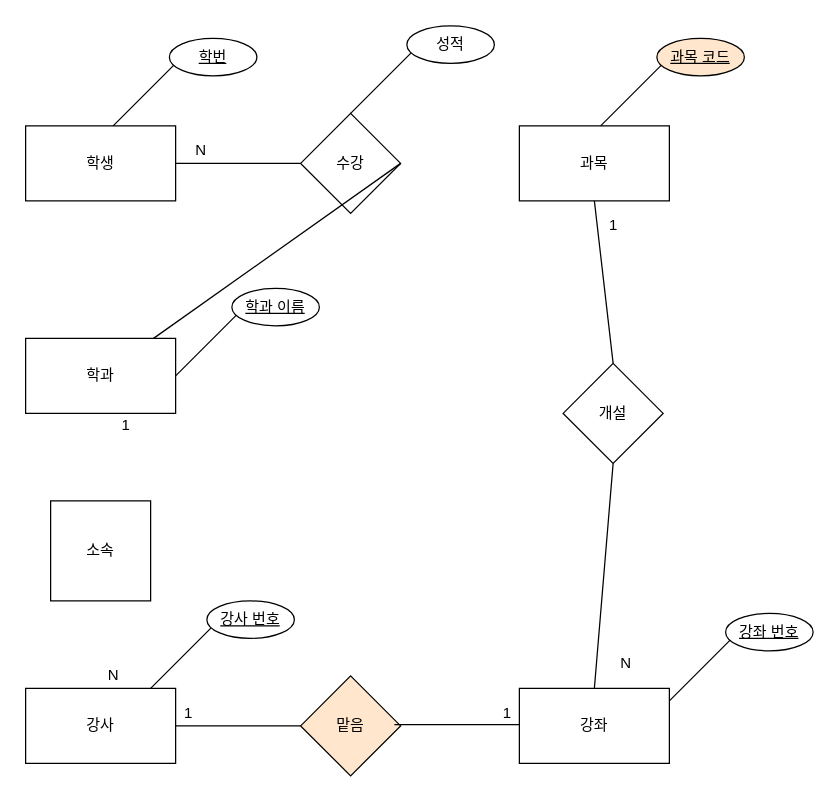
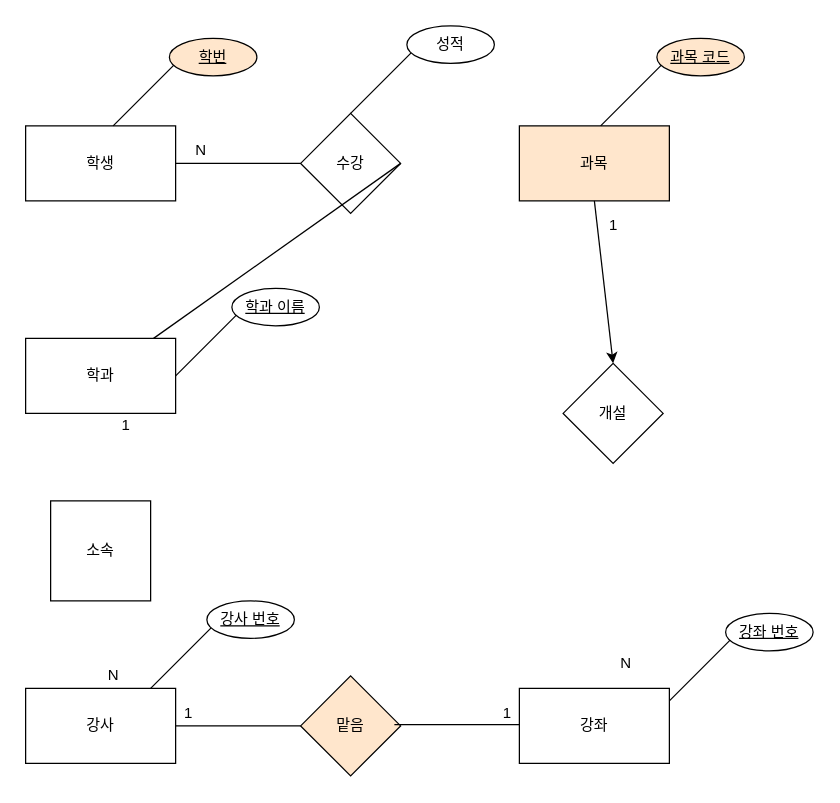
node "학번": fillcolor #ffffff -> #ffe6cc
node "과목": fillcolor #ffffff -> #ffe6cc
edge "과목" -- "개설": arrowhead none -> classic
edge "개설" -- "강좌": removed
